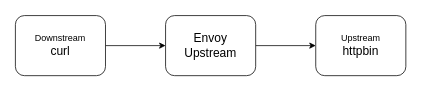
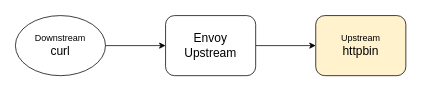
node "Downstream curl": shape rounded rectangle -> ellipse
node "Upstream httpbin": fillcolor #ffffff -> #fff2cc
